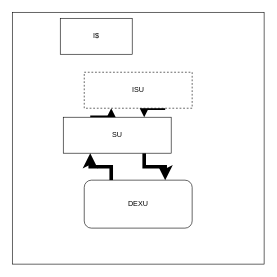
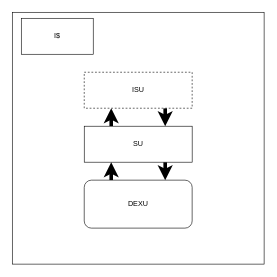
node "I$": moved (96, 36) -> (57, 36)
node "SU": moved (117, 135) -> (138, 144)
